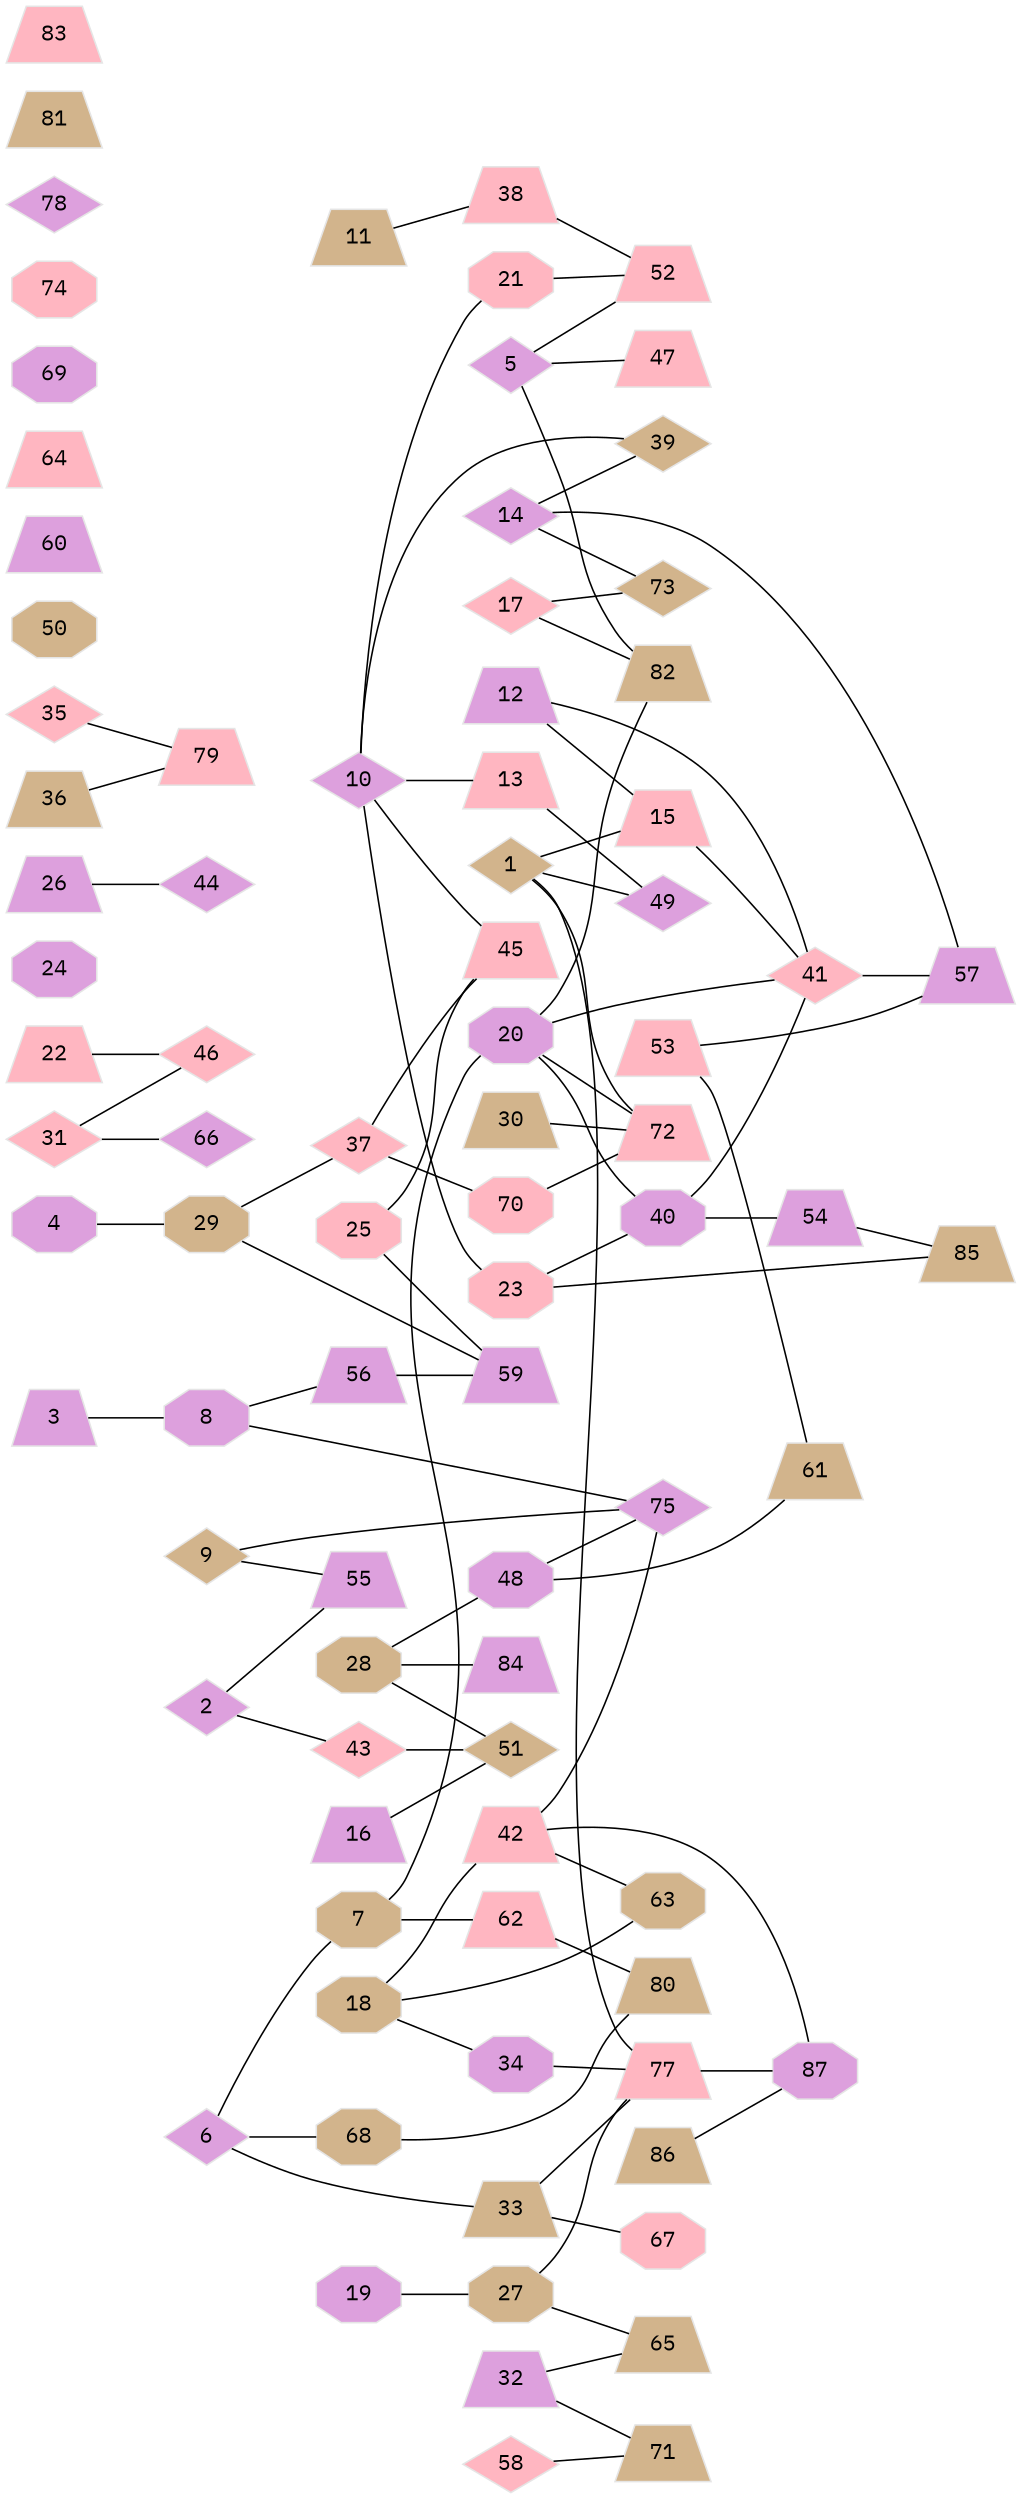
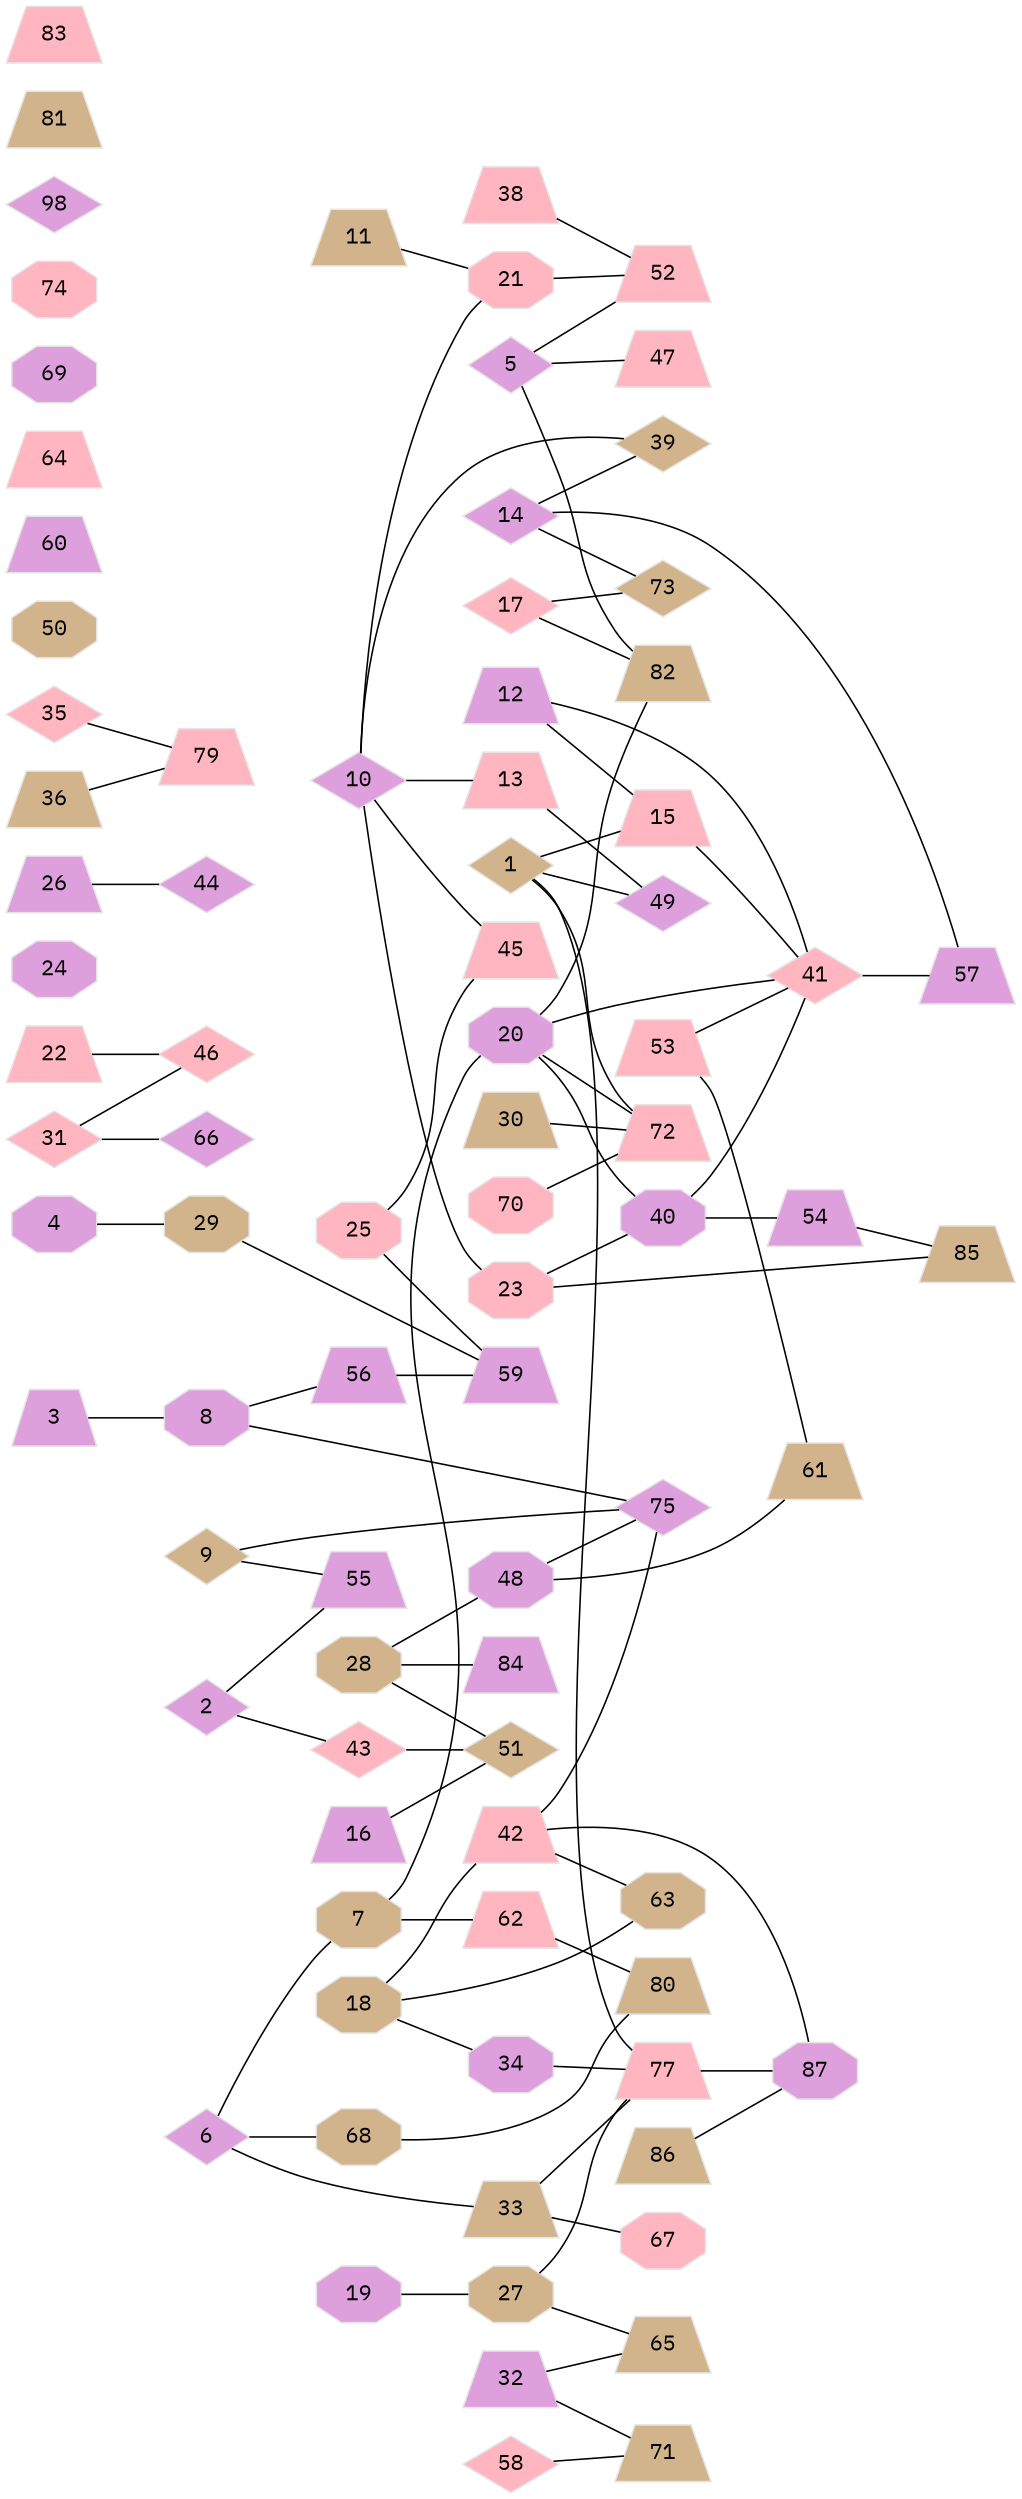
node "78": label "78" -> "98"
edge "38" -- "11": now "21" -- "11"
edge "57" -- "53": now "41" -- "53"
node "37": removed
